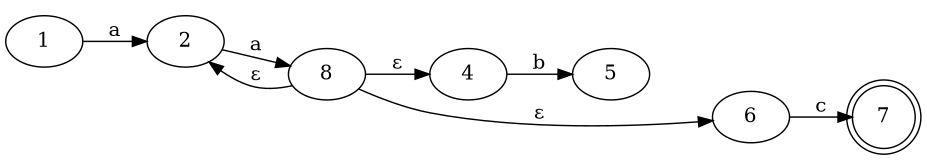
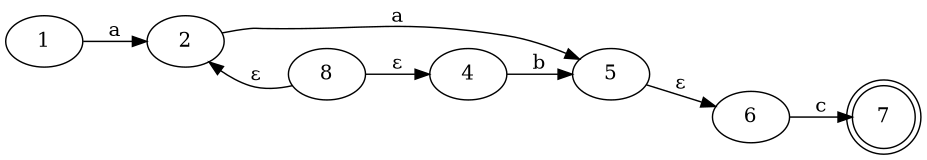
edge "2" -> "8": now "2" -> "5"
edge "8" -> "6": now "5" -> "6"
